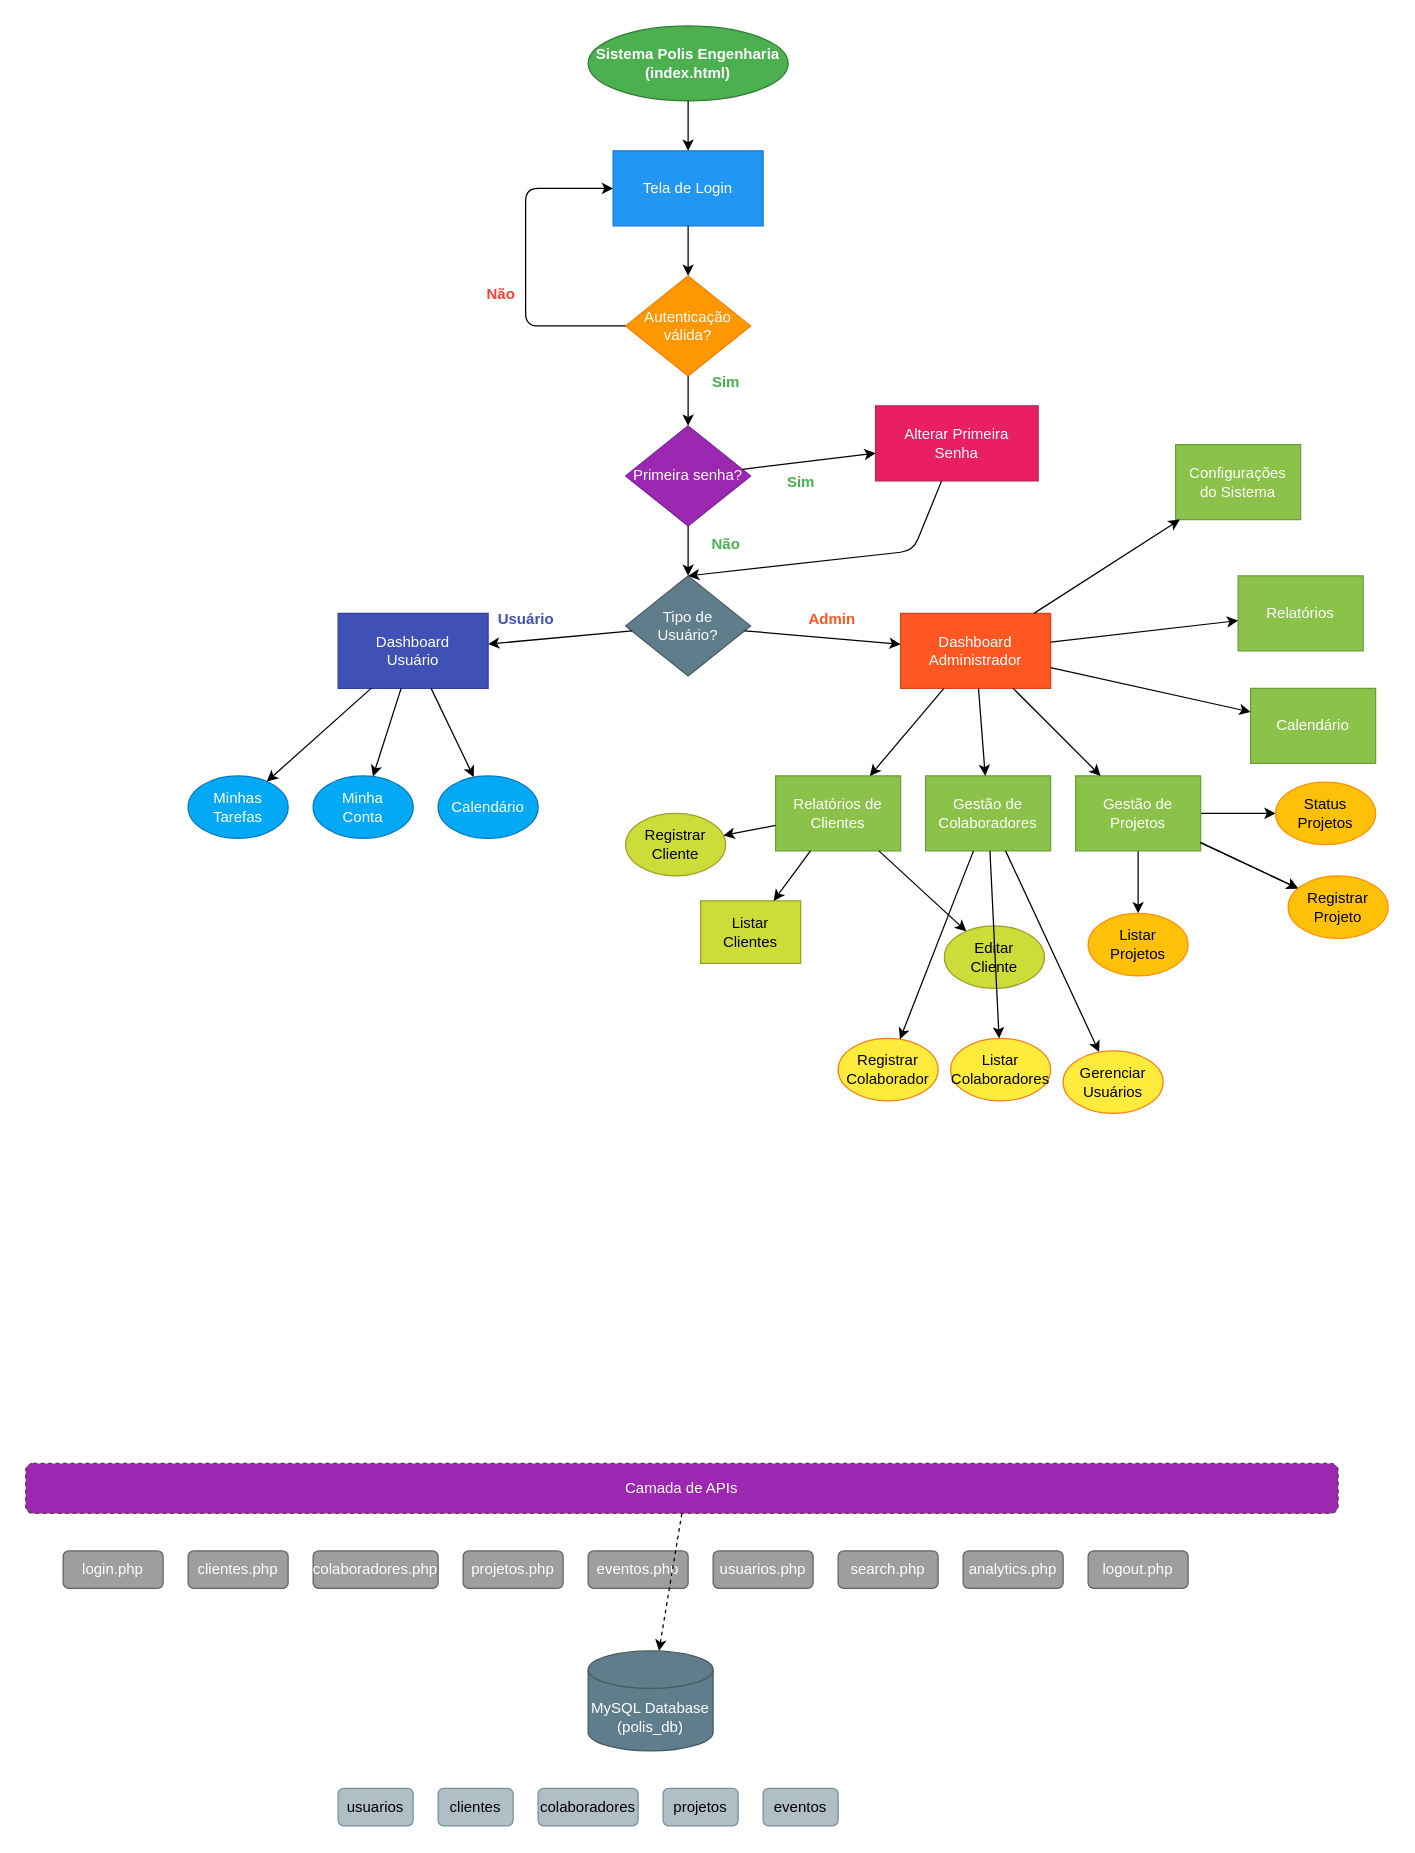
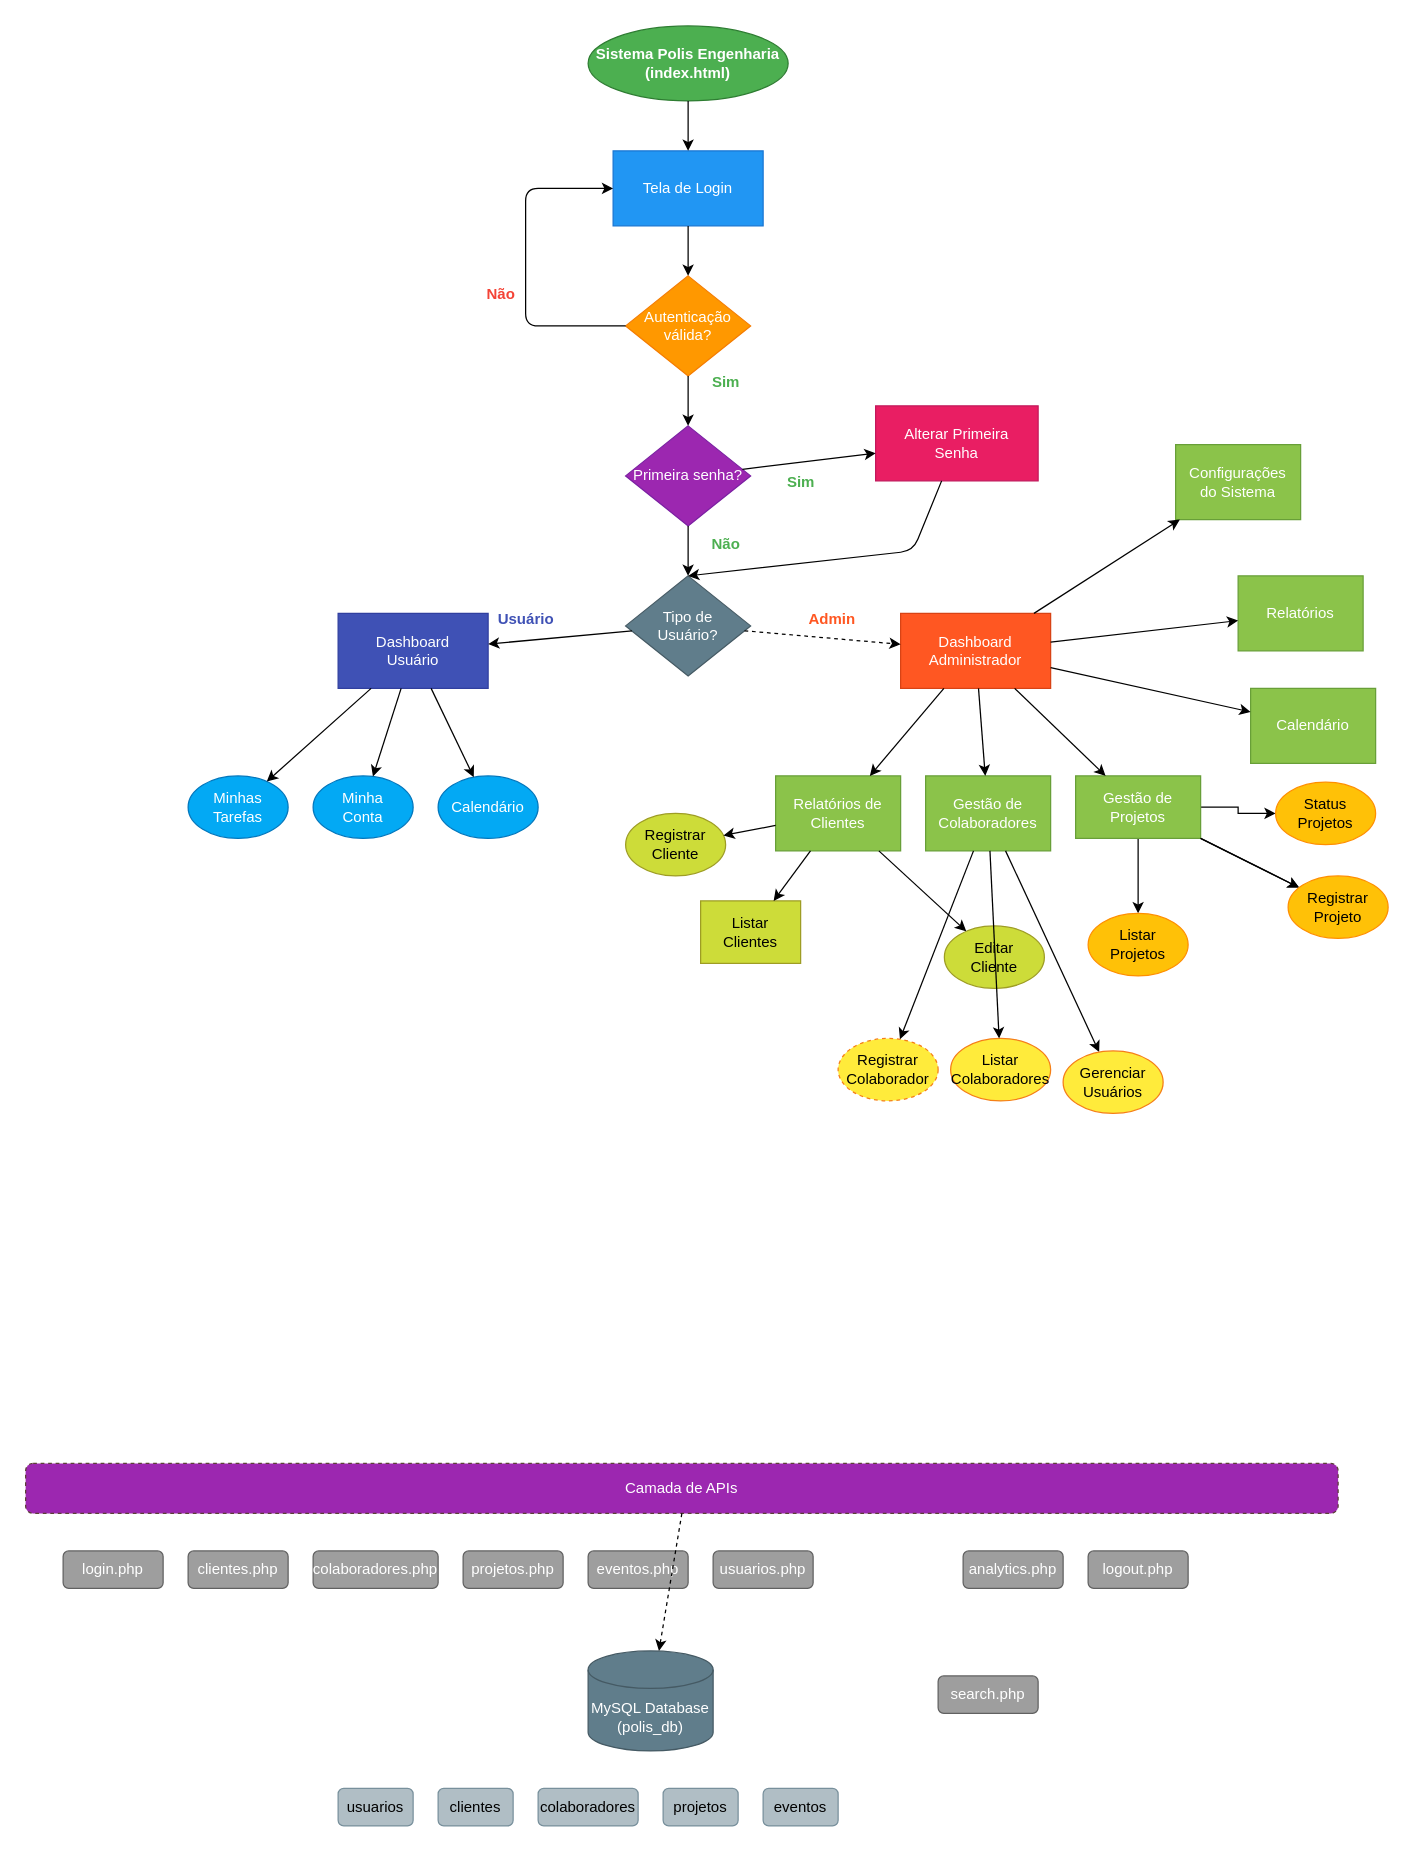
edge "Tipo de Usuário?" -> "Dashboard Administrador": style solid -> dashed
node "Gestão de Projetos": size 125x75 -> 125x63
node "Registrar Colaborador": style solid -> dashed
node "search.php": moved (888, 1569) -> (988, 1694)
